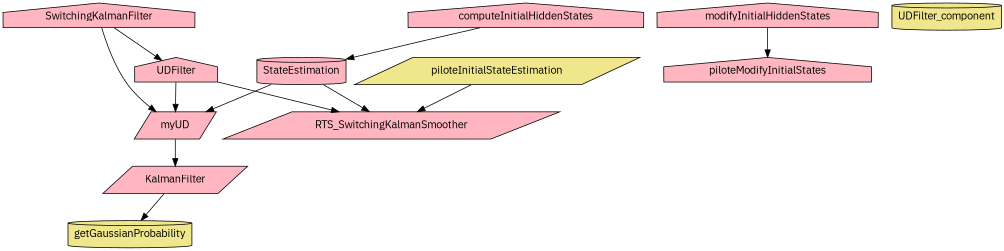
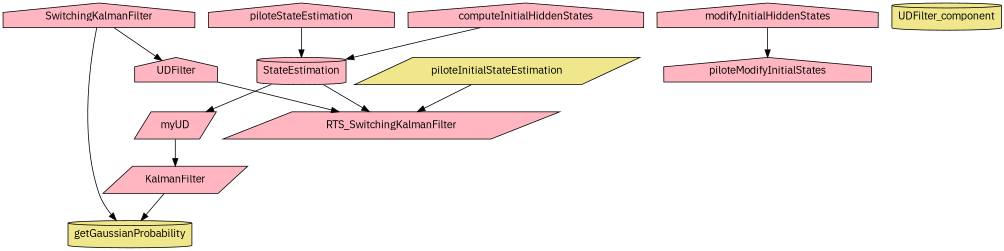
node "piloteStateEstimation": added
edge "SwitchingKalmanFilter" -> "myUD": now "SwitchingKalmanFilter" -> "getGaussianProbability"
edge "UDFilter" -> "myUD": removed
node "RTS_SwitchingKalmanSmoother": label "RTS_SwitchingKalmanSmoother" -> "RTS_SwitchingKalmanFilter"
